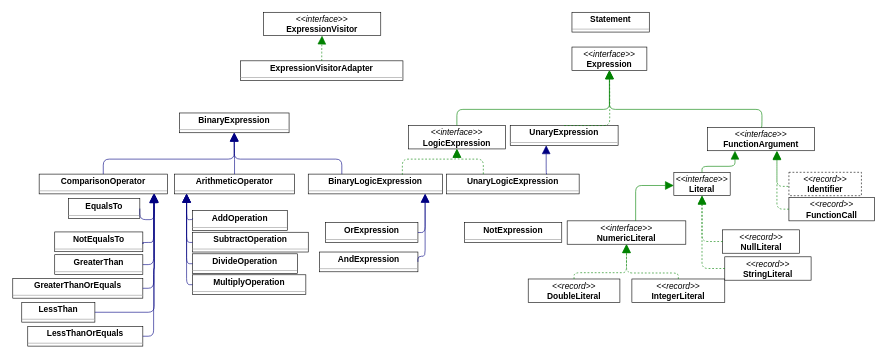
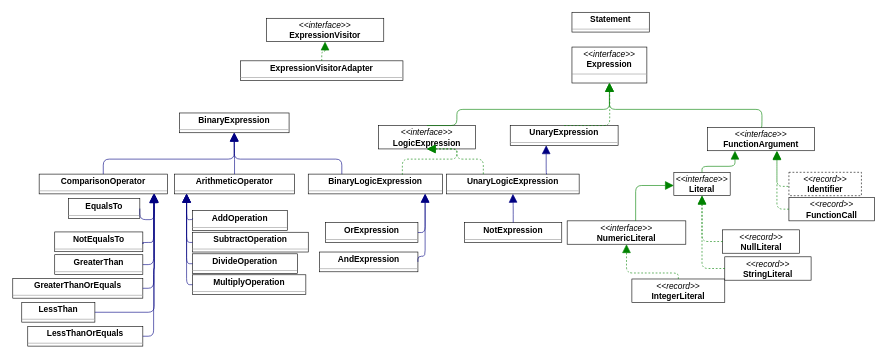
node "<<interface>> ExpressionVisitor": moved (322, 24) -> (325, 30)
node "<<interface>> Expression": size 75x23 -> 75x36
node "<<interface>> LogicExpression": moved (457, 137) -> (427, 137)
edge "NotExpression" -> "UnaryLogicExpression": added
edge "<<record>> DoubleLiteral" -> "<<interface>> NumericLiteral": removed
node "<<record>> DoubleLiteral": removed
